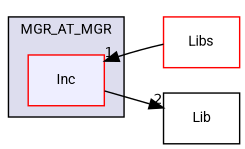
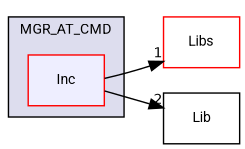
cluster "MGR_AT_MGR": label "MGR_AT_MGR" -> "MGR_AT_CMD"
edge "Libs" -> "Inc": reversed
